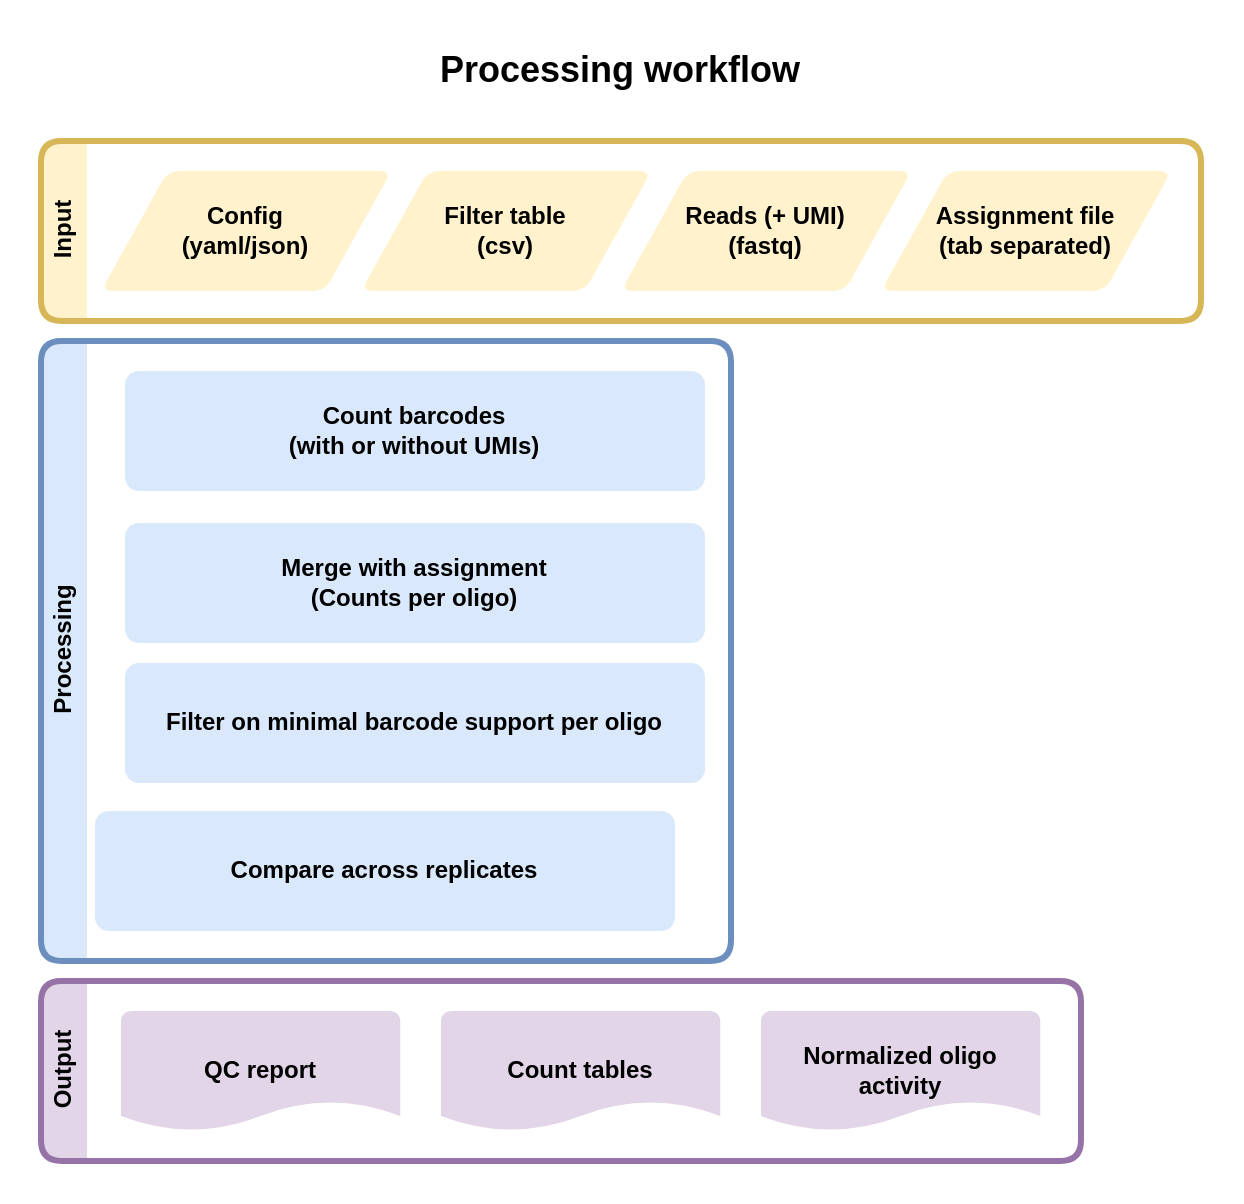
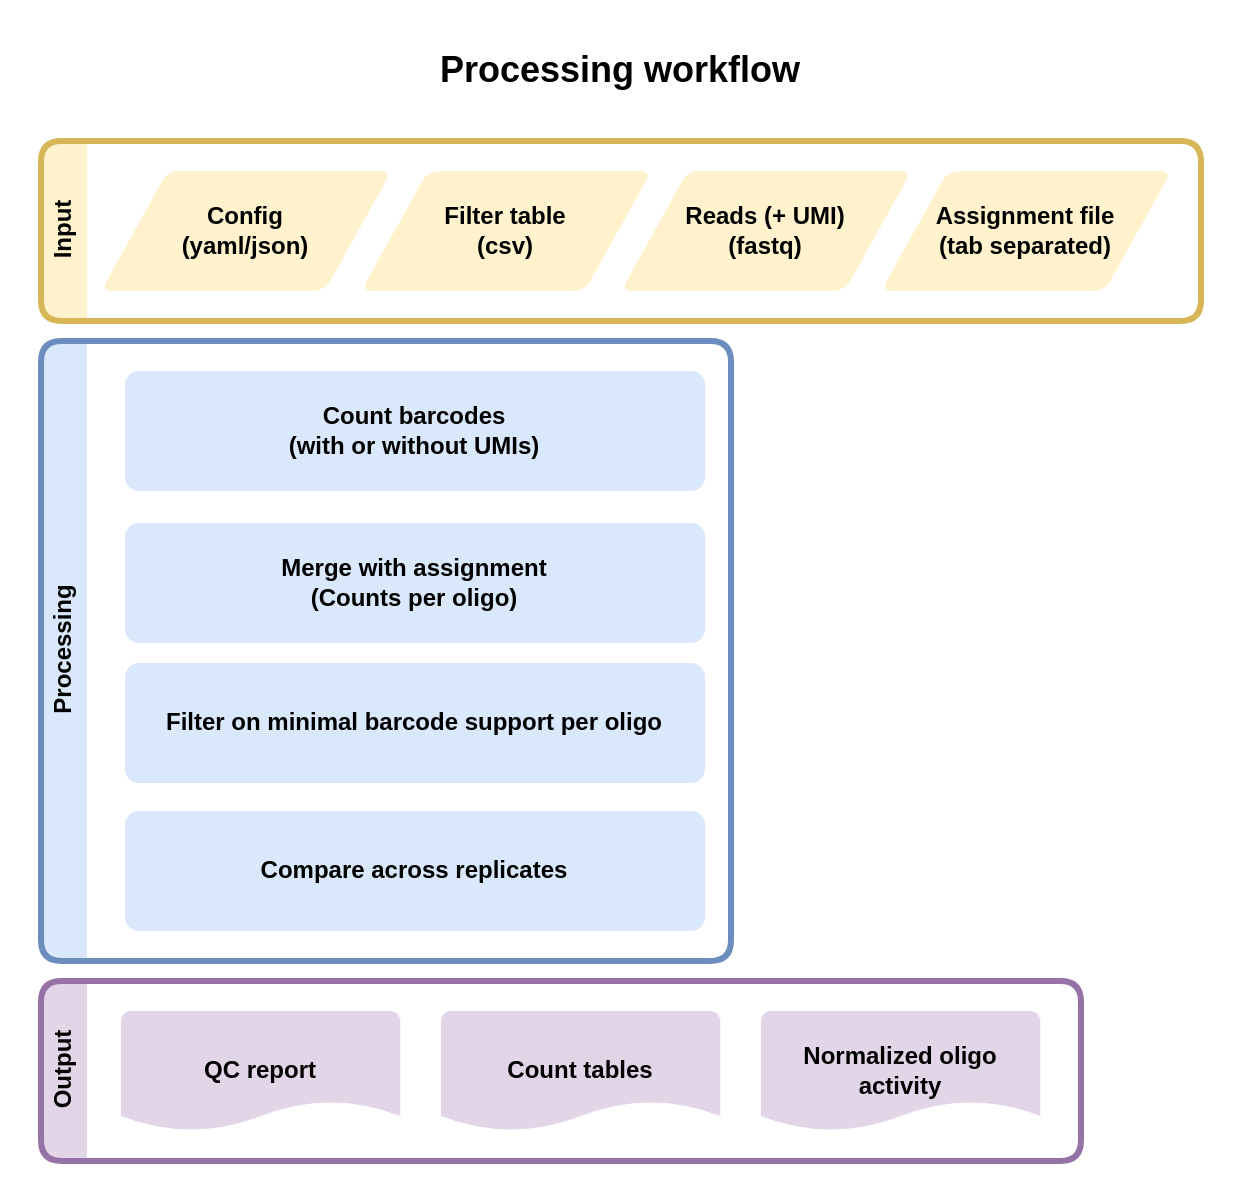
node "Compare across replicates": moved (385, 871) -> (415, 871)
